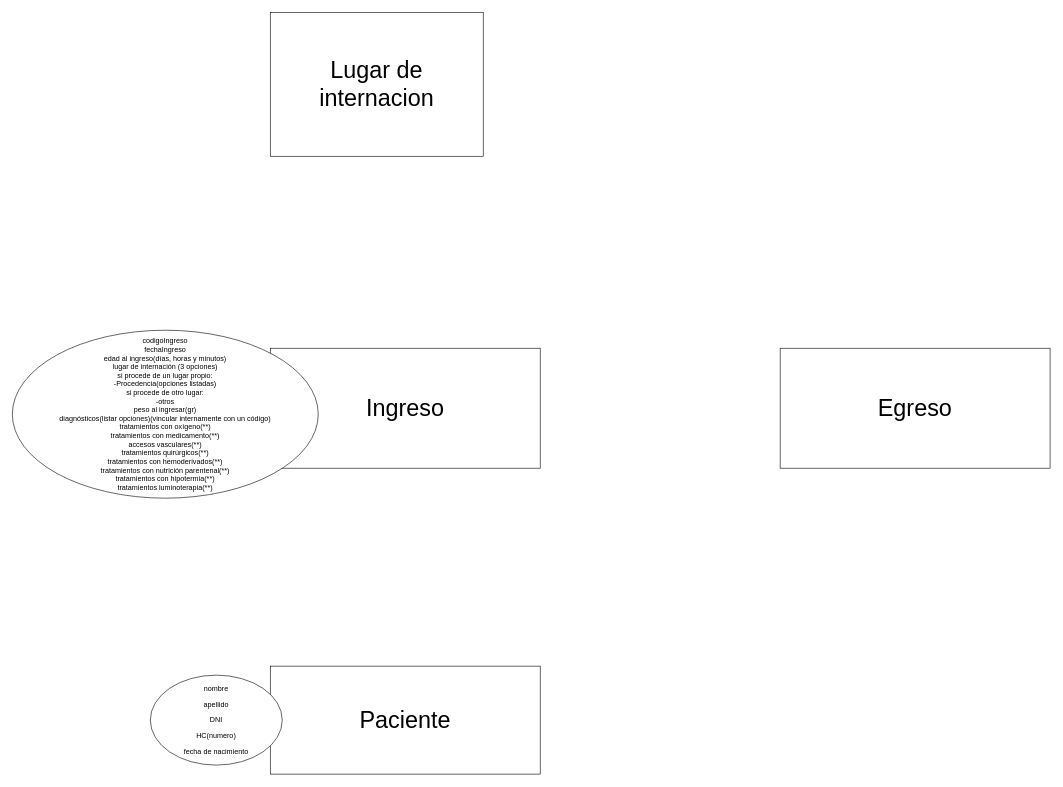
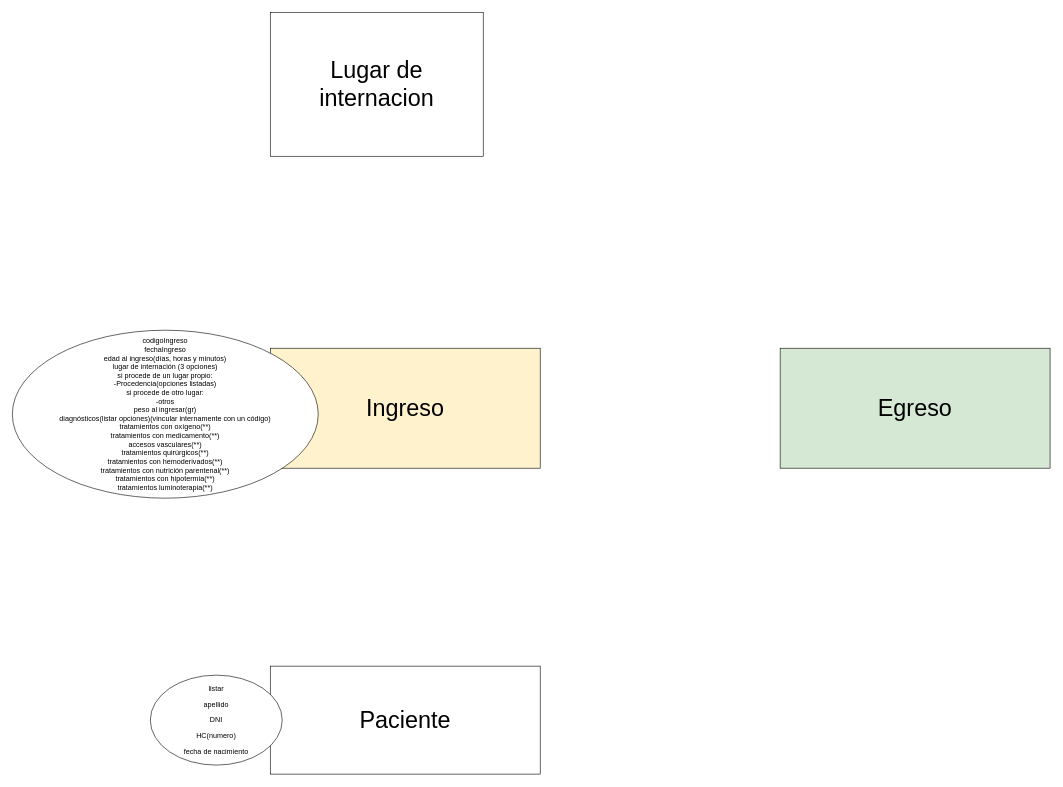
node "Ingreso": fillcolor #ffffff -> #fff2cc
node "Egreso": fillcolor #ffffff -> #d5e8d4
node "nombre apellido DNI HC(numero) fecha de nacimiento": label "nombre apellido DNI HC(numero) fecha de nacimiento" -> "listar apellido DNI HC(numero) fecha de nacimiento"
